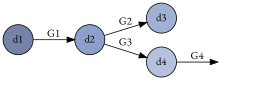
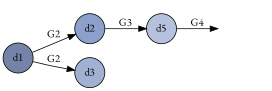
edge "d2" -> "d3": now "d1" -> "d3"
edge "d1" -> "d2": label "G1" -> "G2"
node "d4": label "d4" -> "d5"
